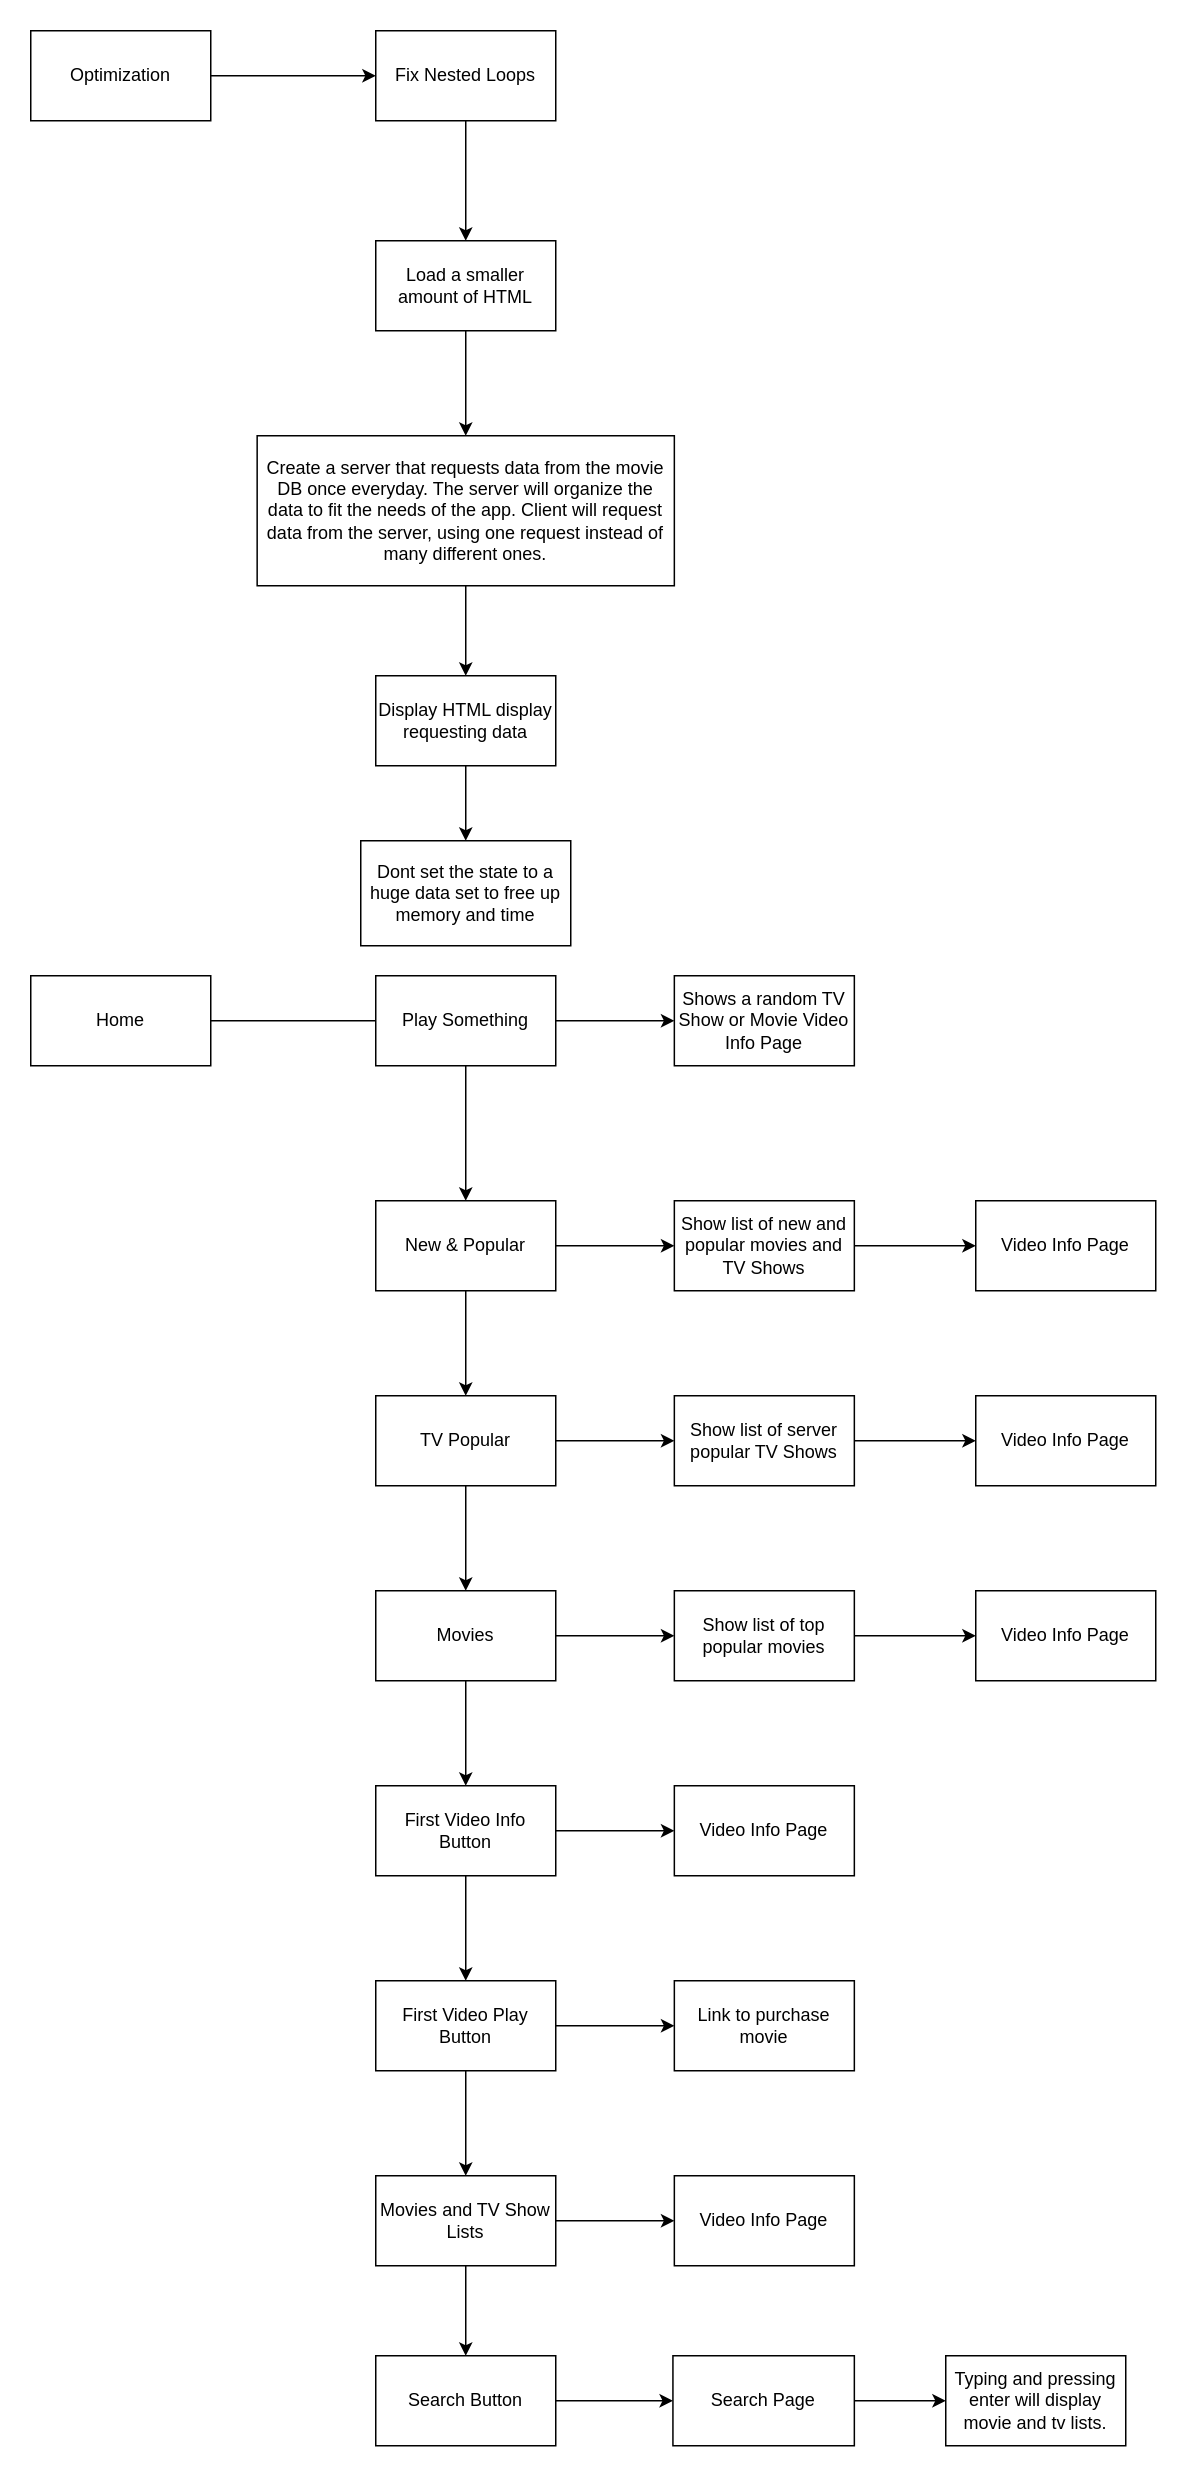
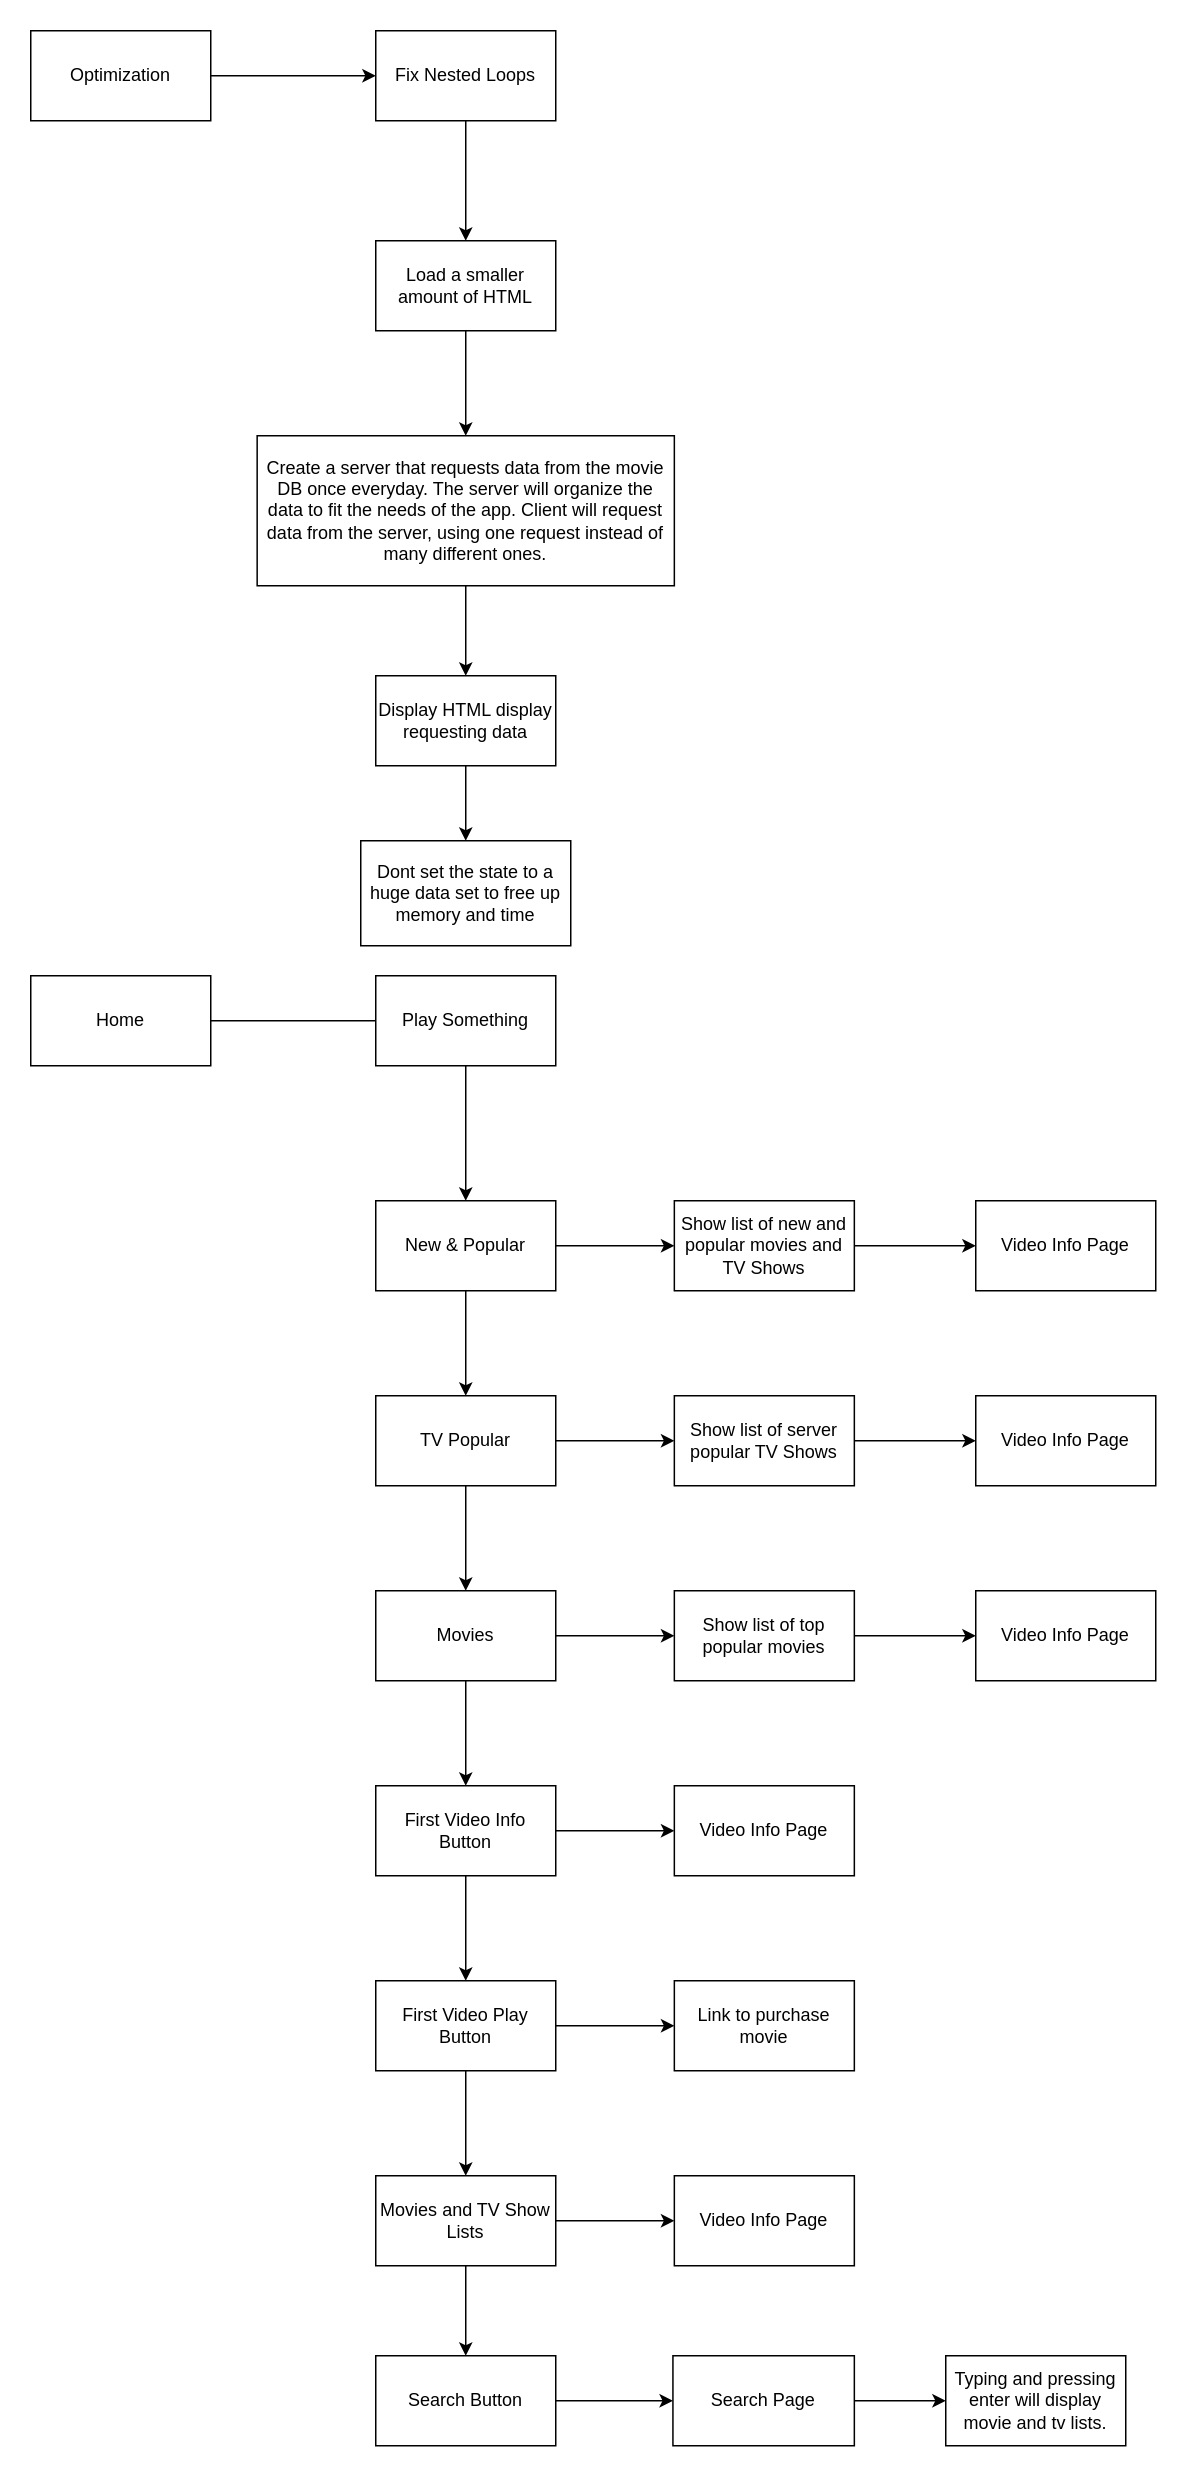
edge "Play Something" -> "Shows a random TV Show or Movie Video Info Page": removed
node "Shows a random TV Show or Movie Video Info Page": removed
